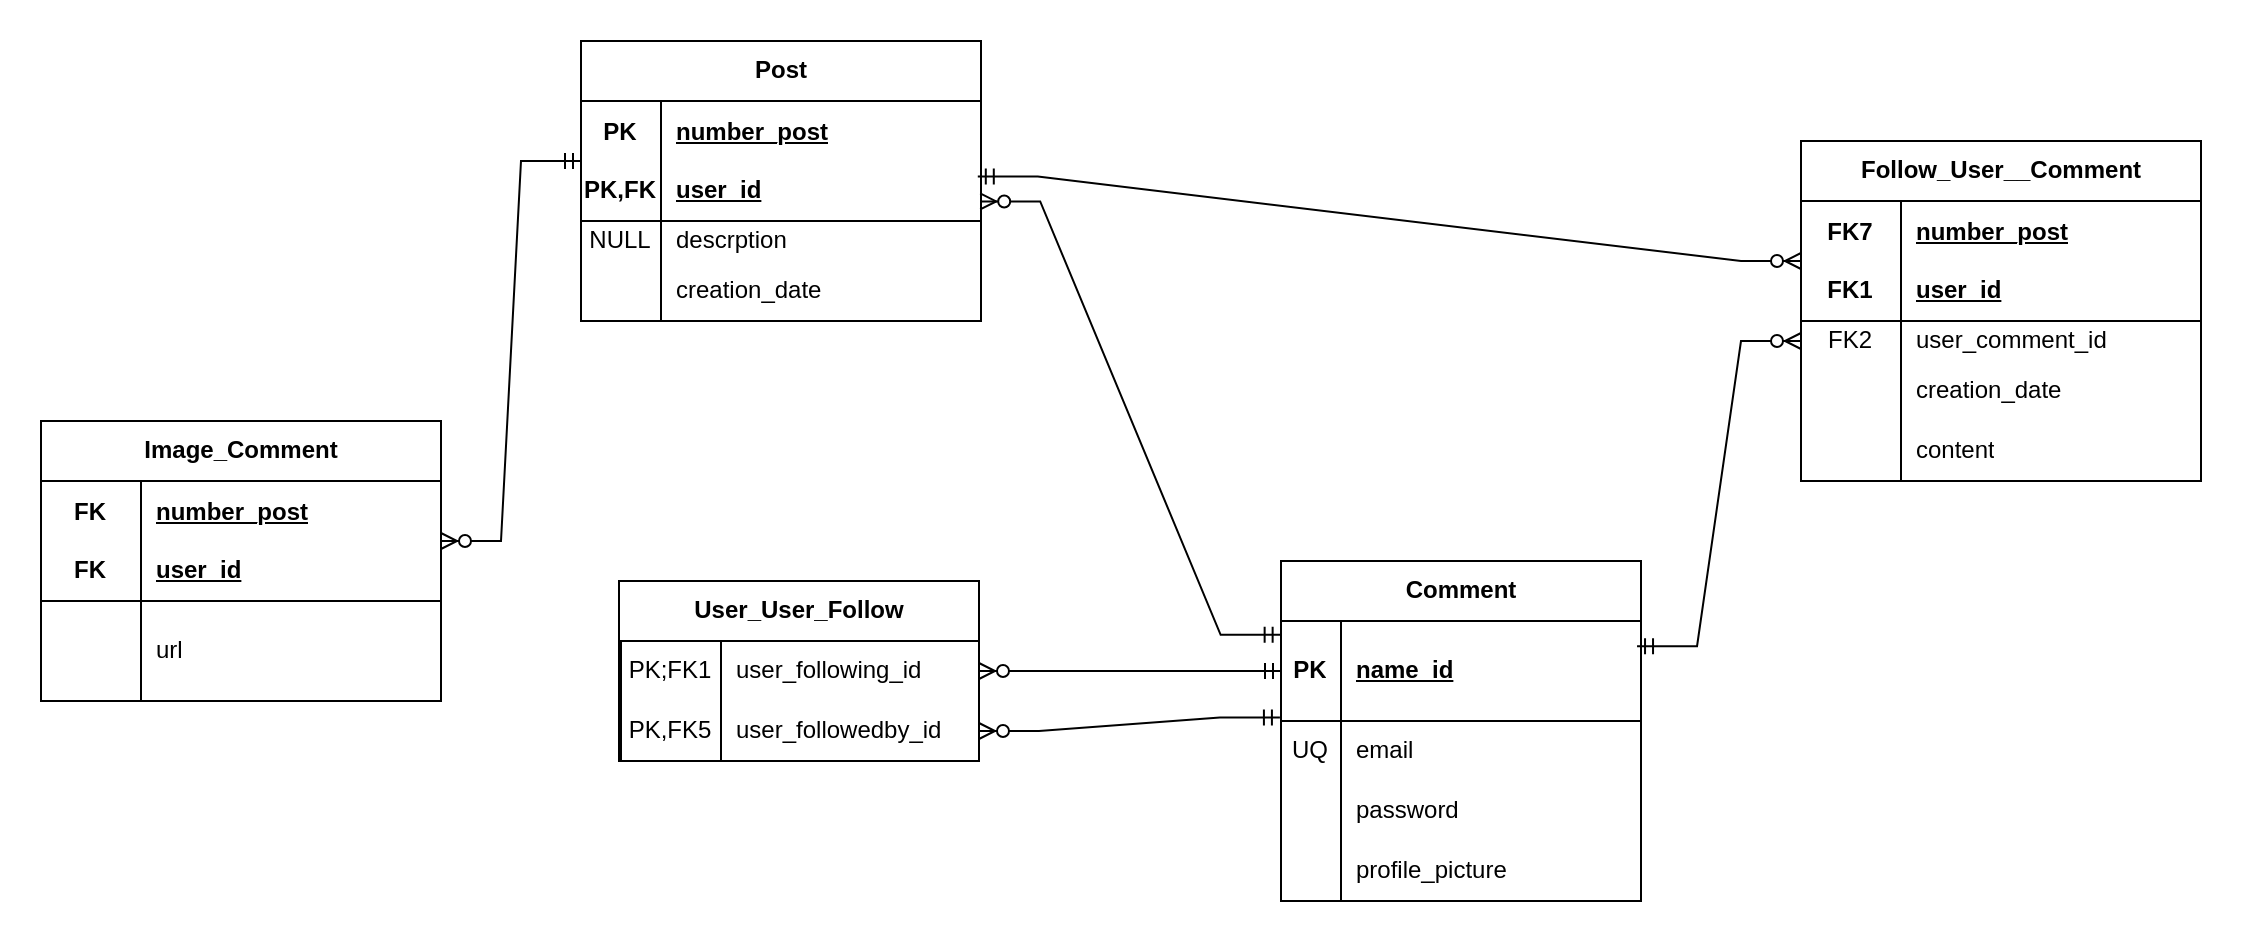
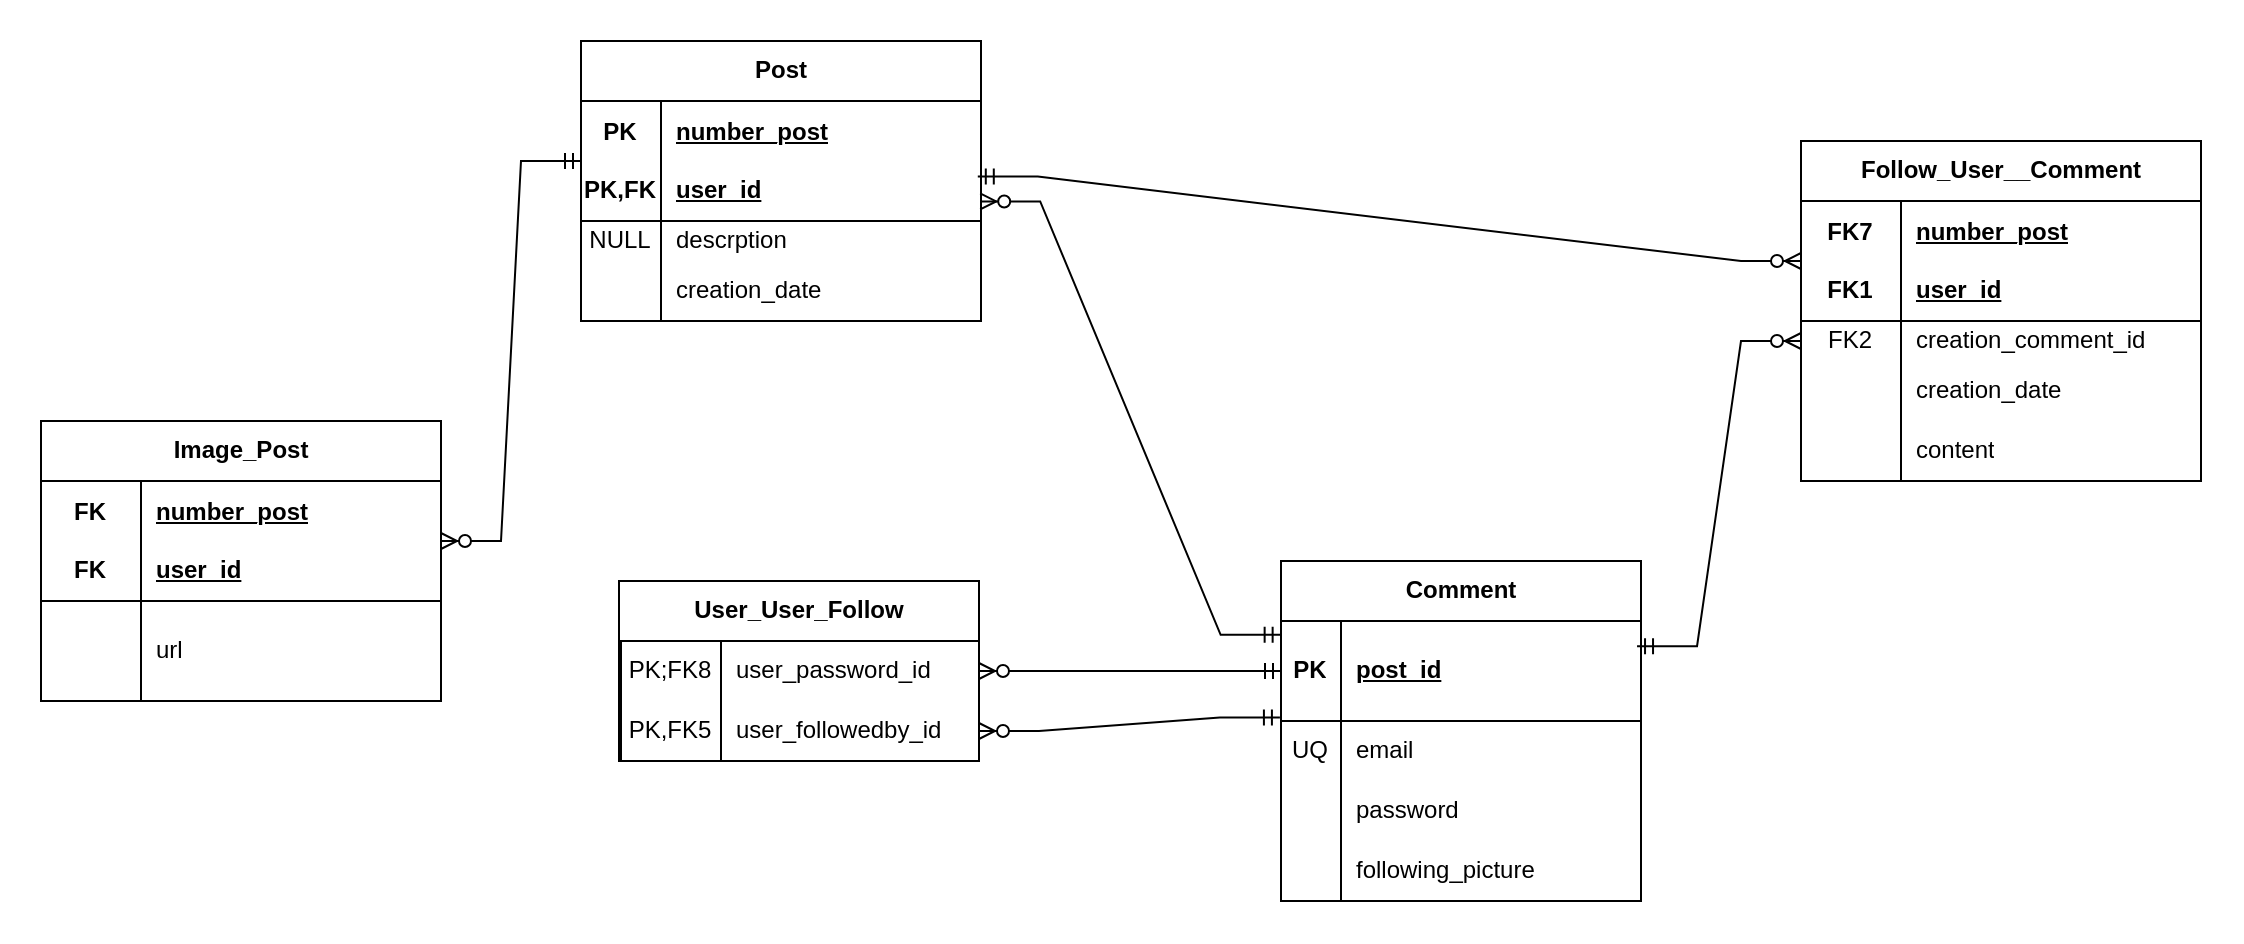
node "user_comment_id": label "user_comment_id" -> "creation_comment_id"
node "Image_Comment": label "Image_Comment" -> "Image_Post"
node "PK;FK1": label "PK;FK1" -> "PK;FK8"
node "user_following_id": label "user_following_id" -> "user_password_id"
node "name_id": label "name_id" -> "post_id"
node "profile_picture": label "profile_picture" -> "following_picture"
